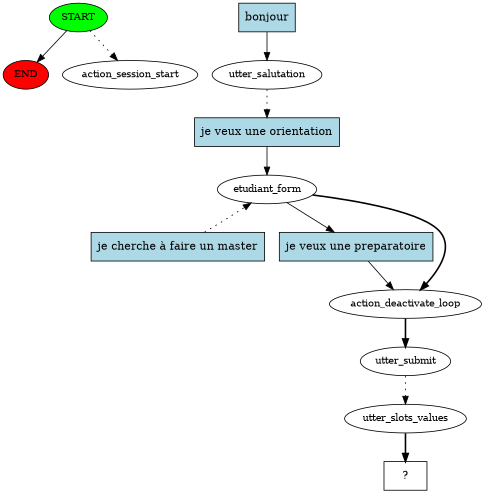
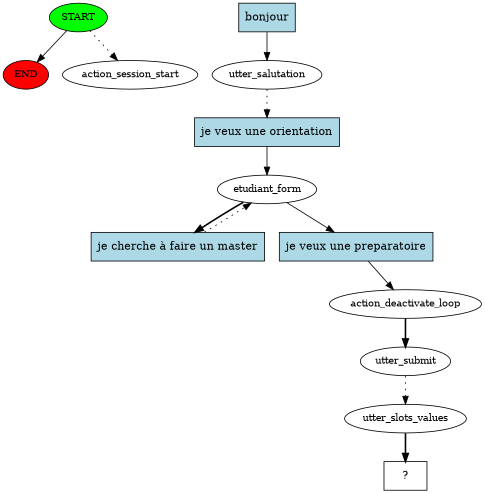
edge "etudiant_form" -> "action_deactivate_loop": now "etudiant_form" -> "je cherche à faire un master"
